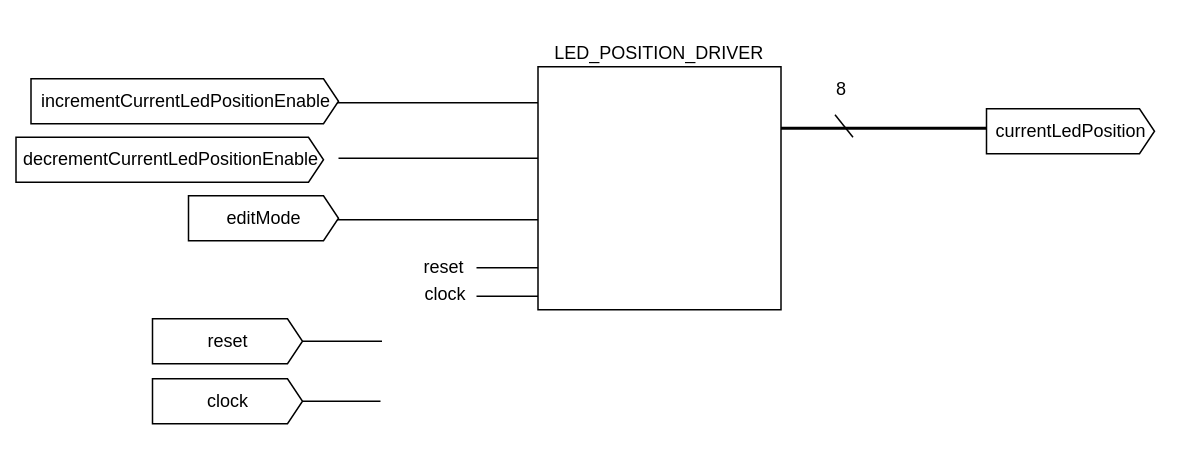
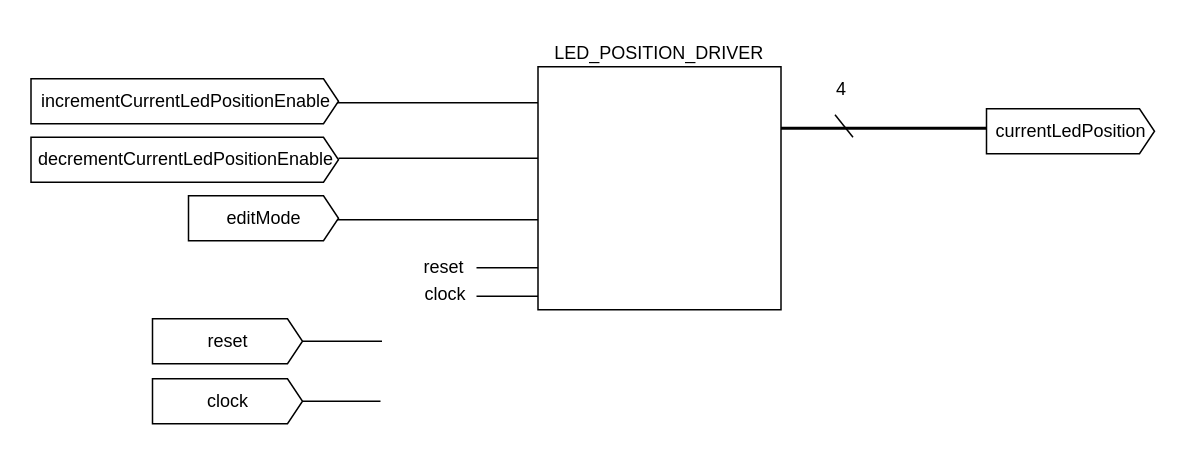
node "8": label "8" -> "4"
node "decrementCurrentLedPositionEnable": moved (170, 160) -> (185, 160)
